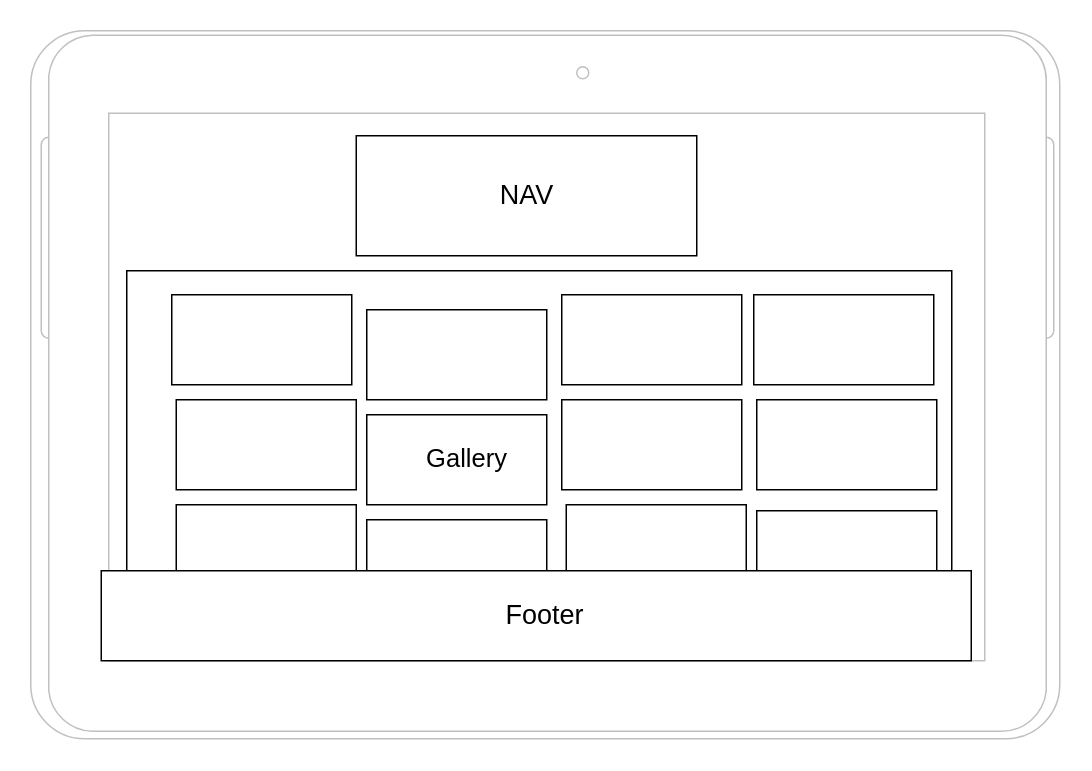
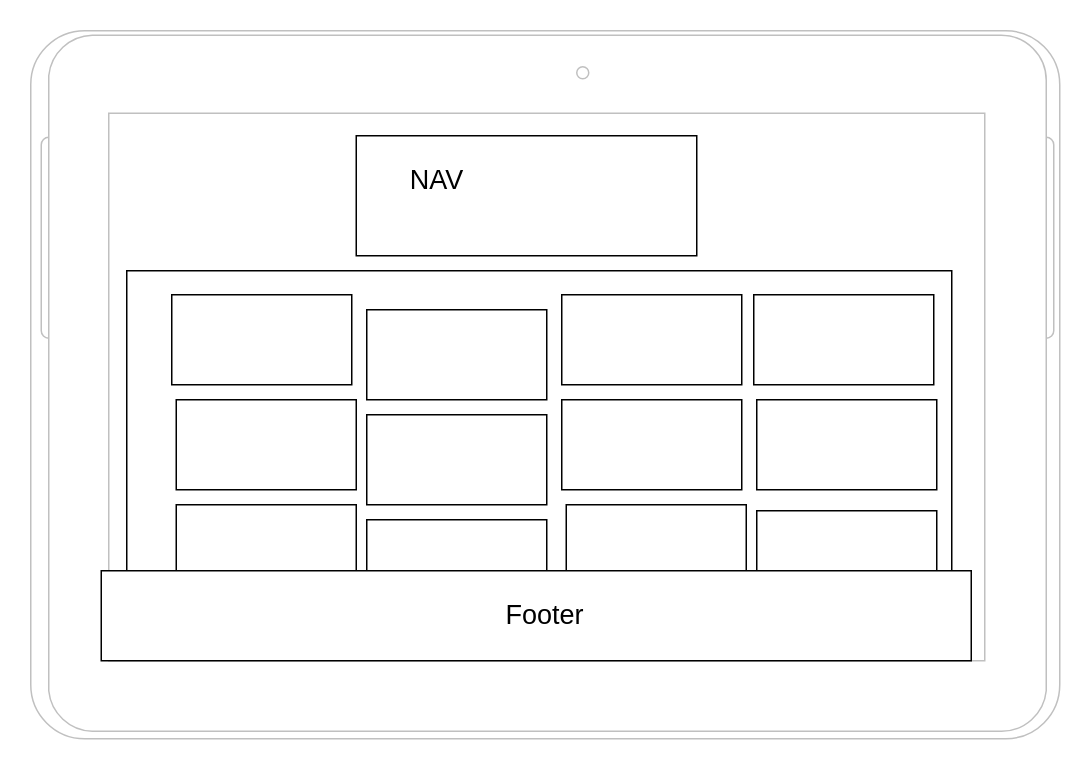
node "NAV": moved (527, 196) -> (437, 181)
node "Gallery": removed
